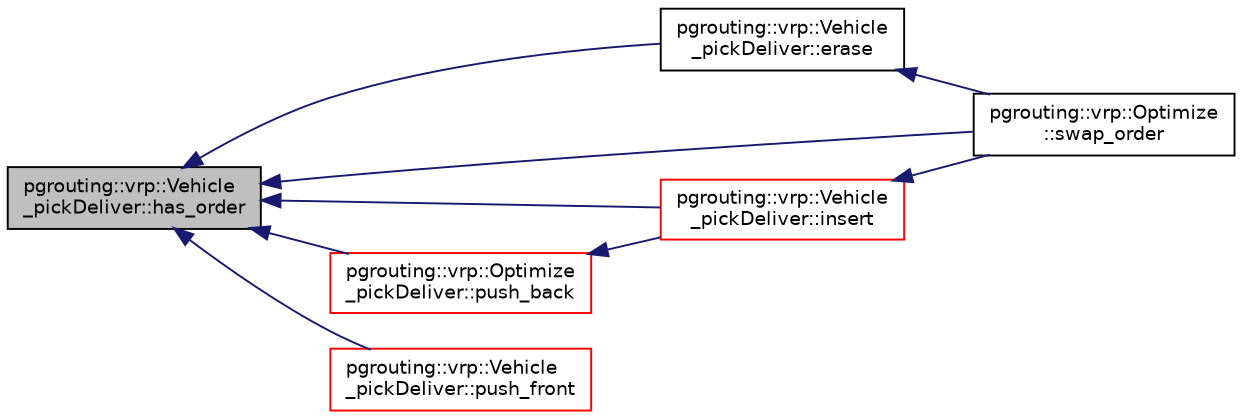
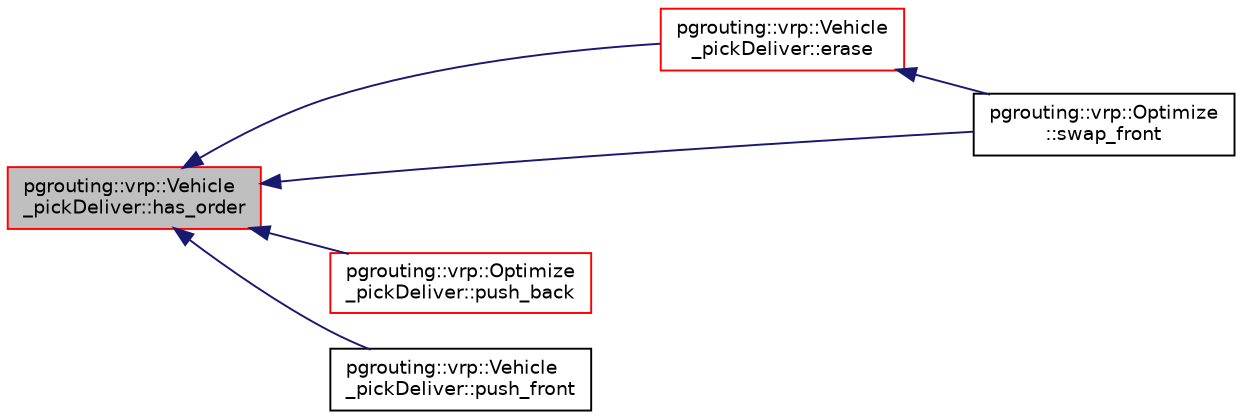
node "pgrouting::vrp::Vehicle _pickDeliver::erase": color black -> red
node "pgrouting::vrp::Optimize ::swap_order": label "pgrouting::vrp::Optimize ::swap_order" -> "pgrouting::vrp::Optimize ::swap_front"
node "pgrouting::vrp::Vehicle _pickDeliver::has_order": color black -> red
node "pgrouting::vrp::Vehicle _pickDeliver::insert": removed
node "pgrouting::vrp::Vehicle _pickDeliver::push_front": color red -> black
